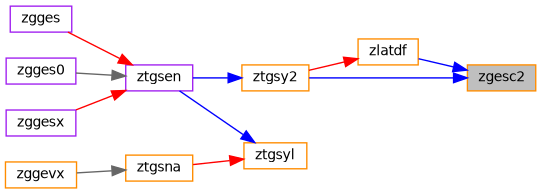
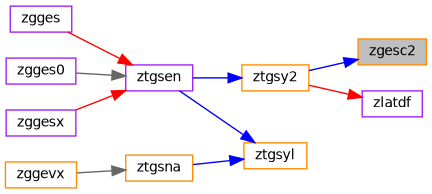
node "zlatdf": color darkorange -> purple
edge "zlatdf" -> "zgesc2": removed
edge "ztgsna" -> "ztgsyl": color red -> blue
